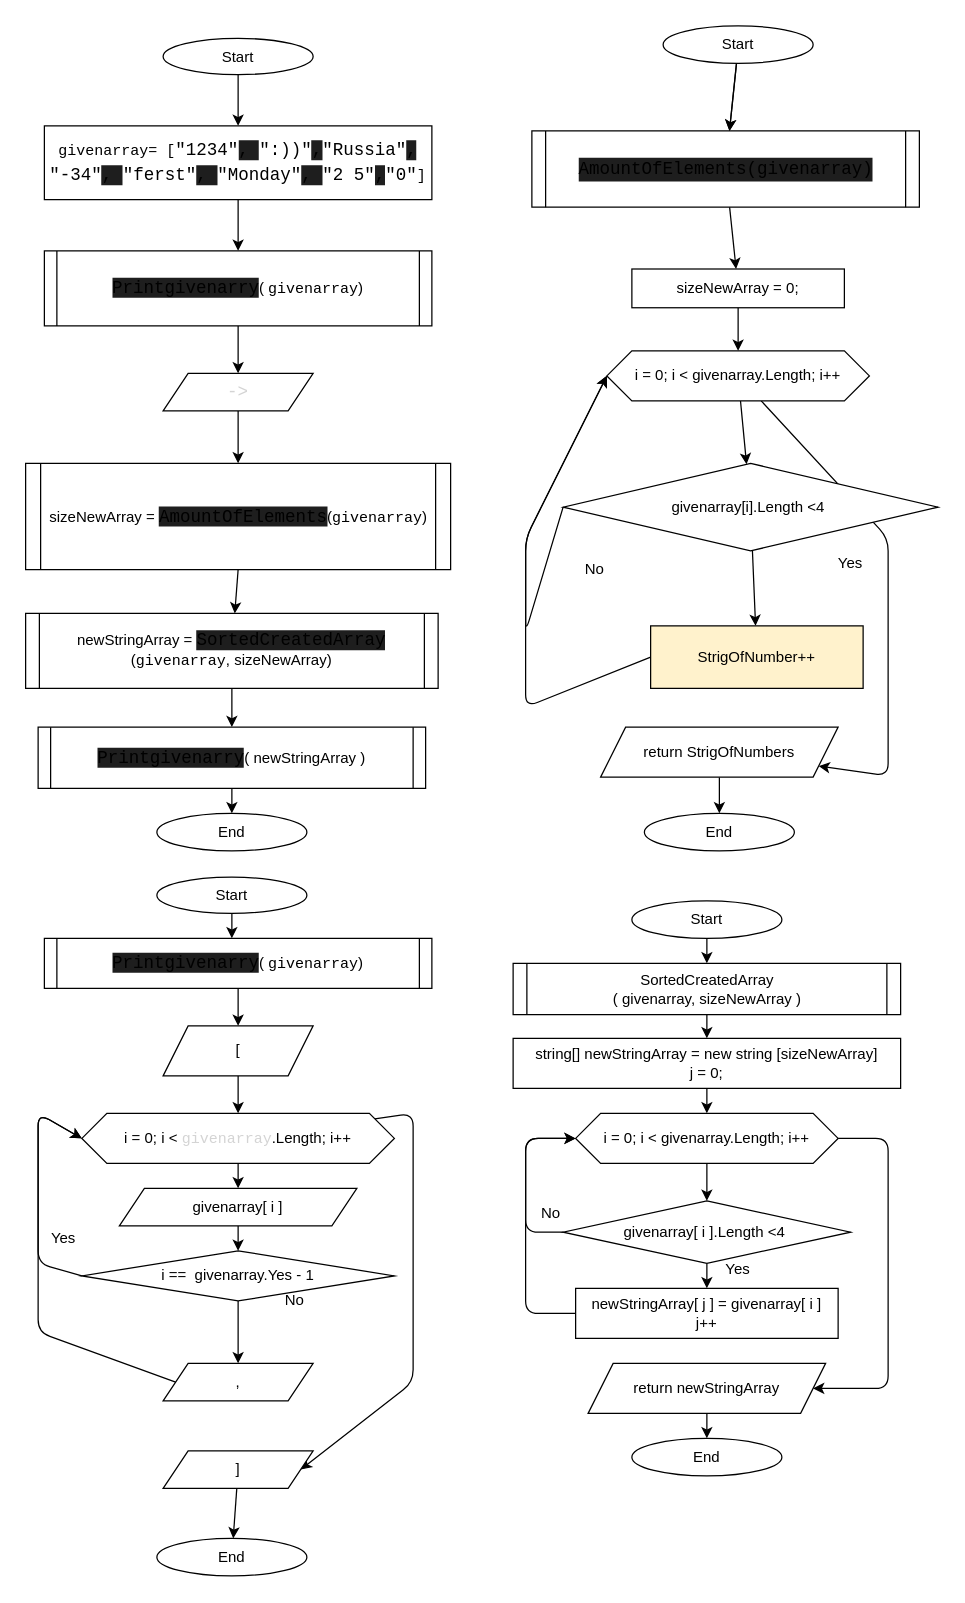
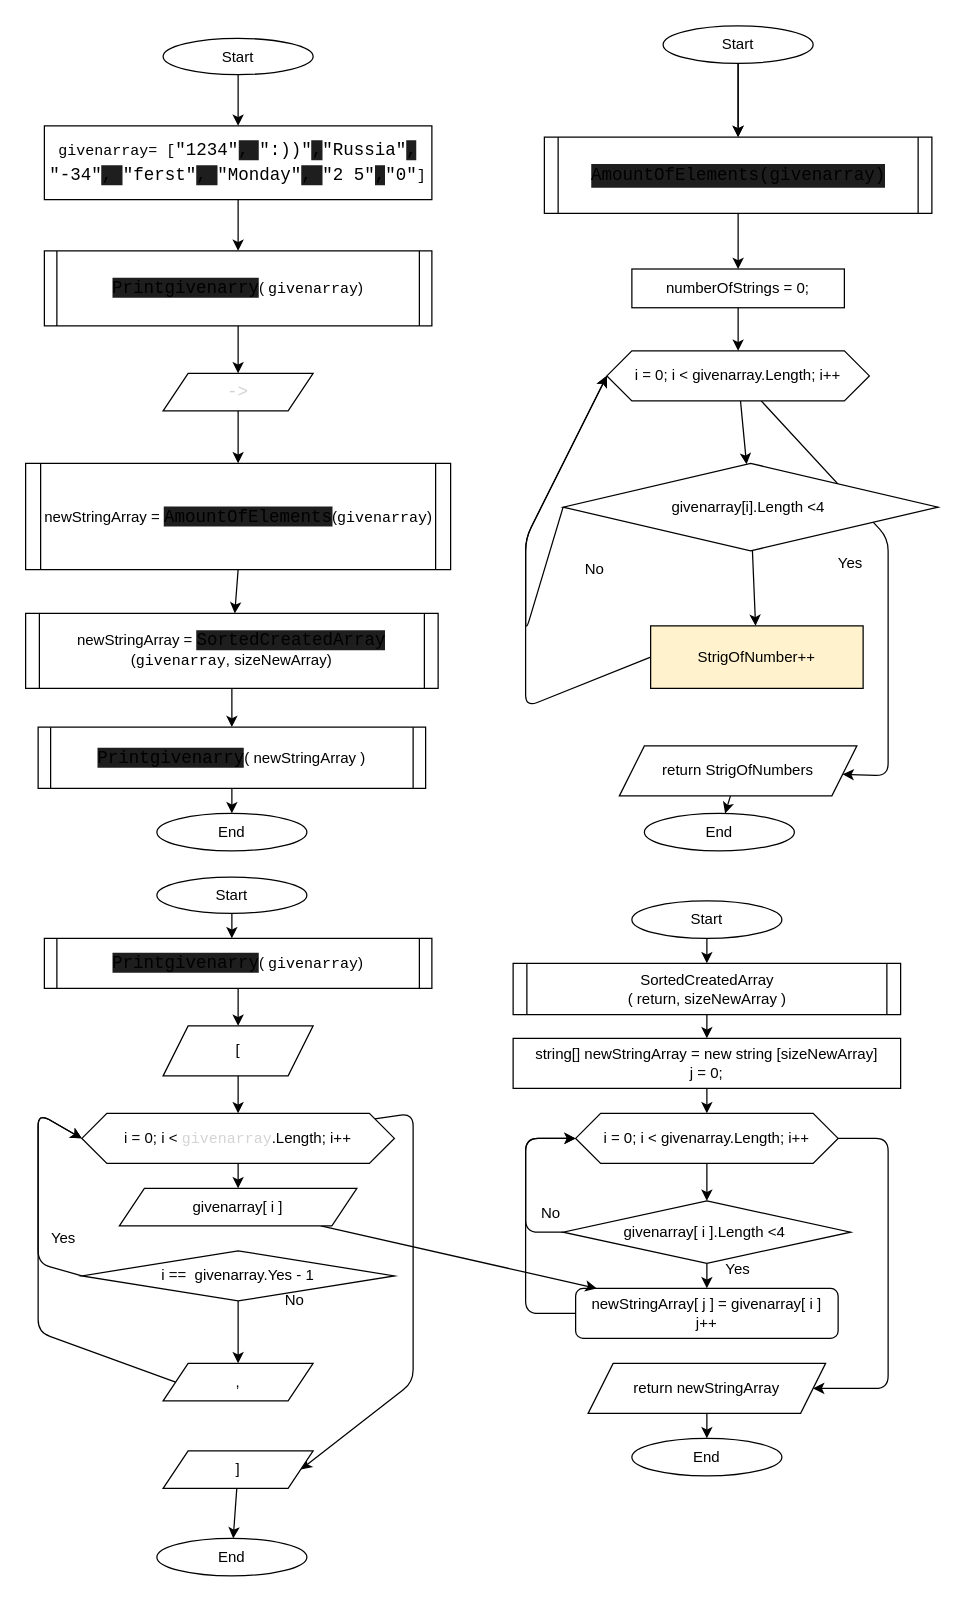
node "AmountOfElements(givenarray)": moved (726, 169) -> (738, 175)
node "sizeNewArray = 0;": label "sizeNewArray = 0;" -> "numberOfStrings = 0;"
node "sizeNewArray = AmountOfElements(givenarray)": label "sizeNewArray = AmountOfElements(givenarray)" -> "newStringArray = AmountOfElements(givenarray)"
node "return StrigOfNumbers": moved (719, 752) -> (738, 771)
node "SortedCreatedArray ( givenarray, sizeNewArray )": label "SortedCreatedArray ( givenarray, sizeNewArray )" -> "SortedCreatedArray ( return, sizeNewArray )"
edge "givenarray[ i ]" -> "i == givenarray.Yes - 1": now "givenarray[ i ]" -> "newStringArray[ j ] = givenarray[ i ] j++"
node "newStringArray[ j ] = givenarray[ i ] j++": shape rectangle -> rounded rectangle
